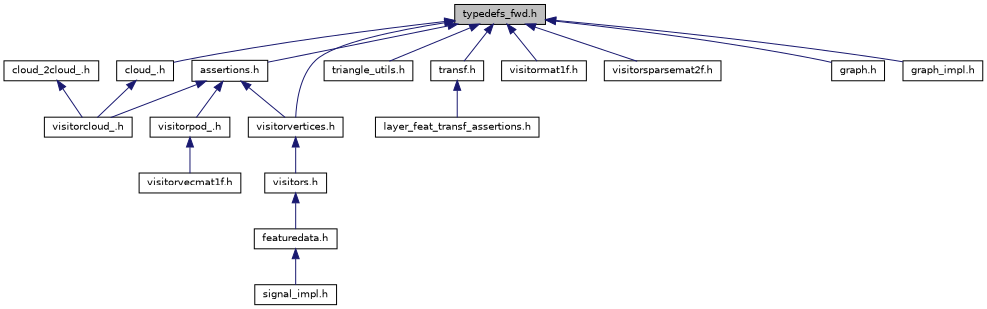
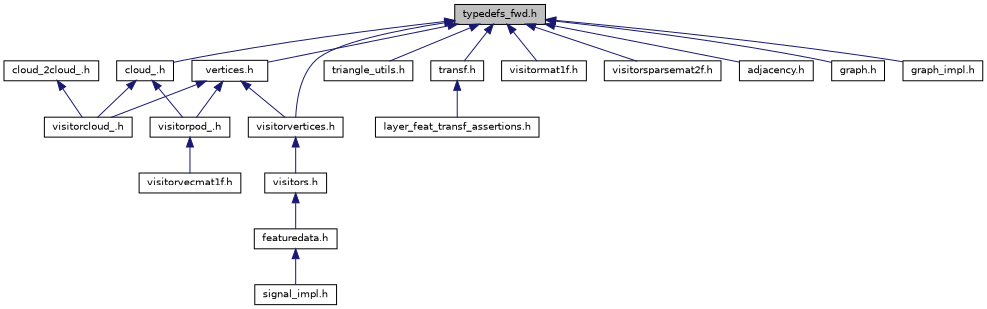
node "assertions.h": label "assertions.h" -> "vertices.h"
node "adjacency.h": added
edge "visitorpod_.h" -> "cloud_.h": added
